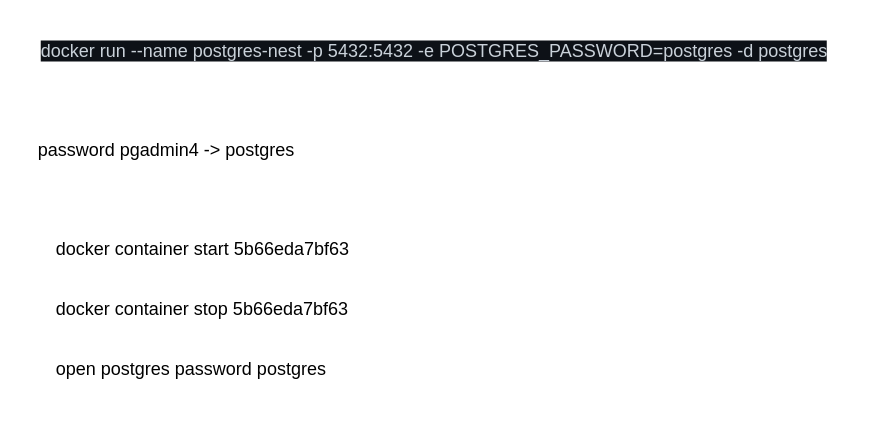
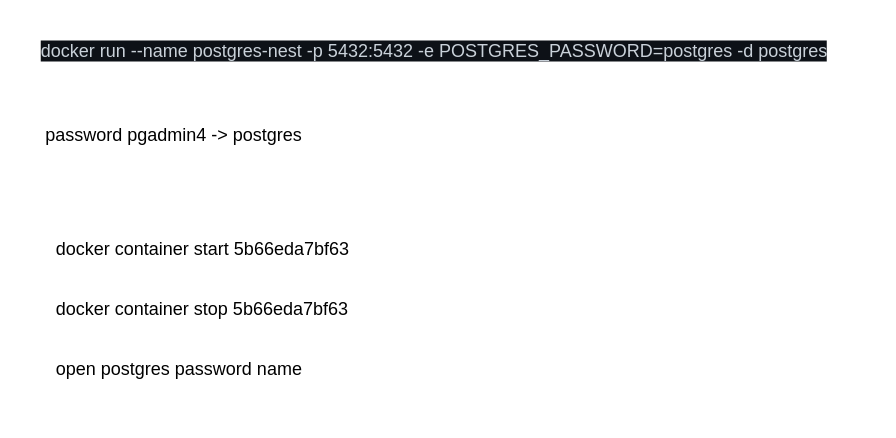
node "password pgadmin4 -> postgres": moved (166, 151) -> (173, 136)
node "open postgres password postgres": label "open postgres password postgres" -> "open postgres password name"
